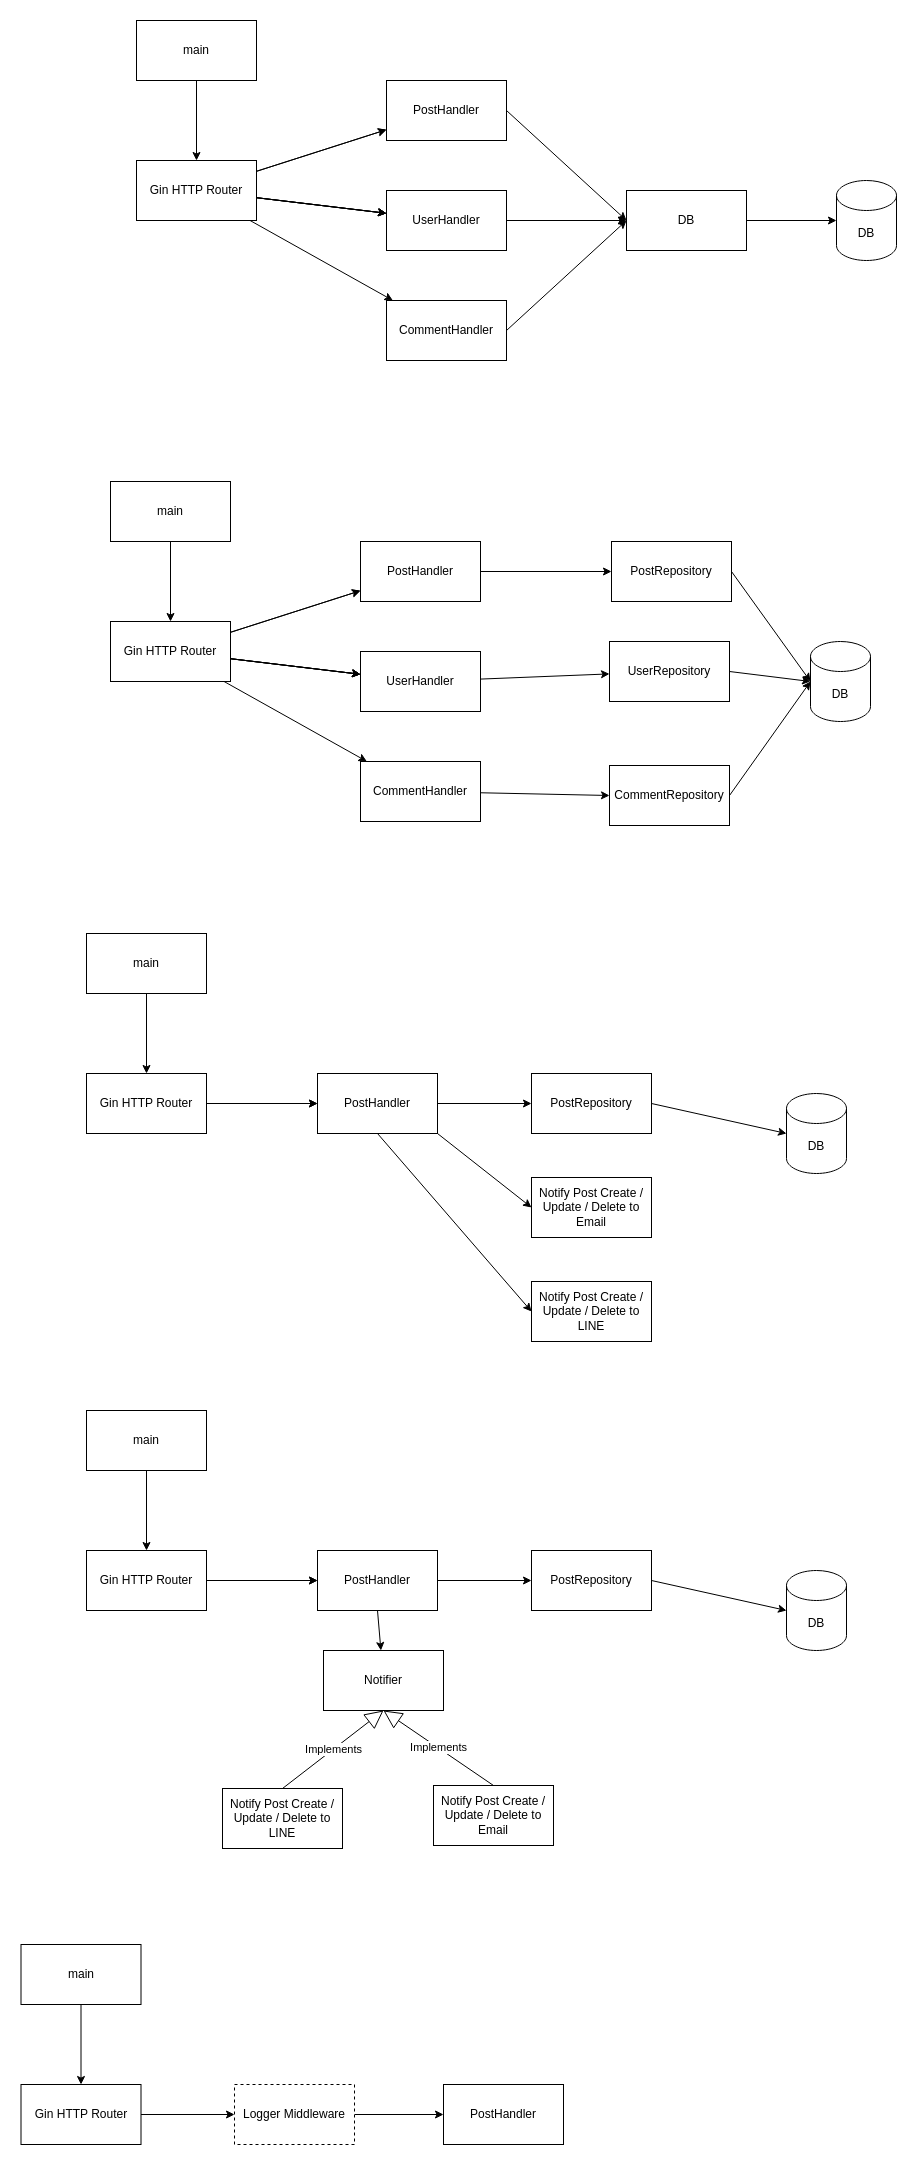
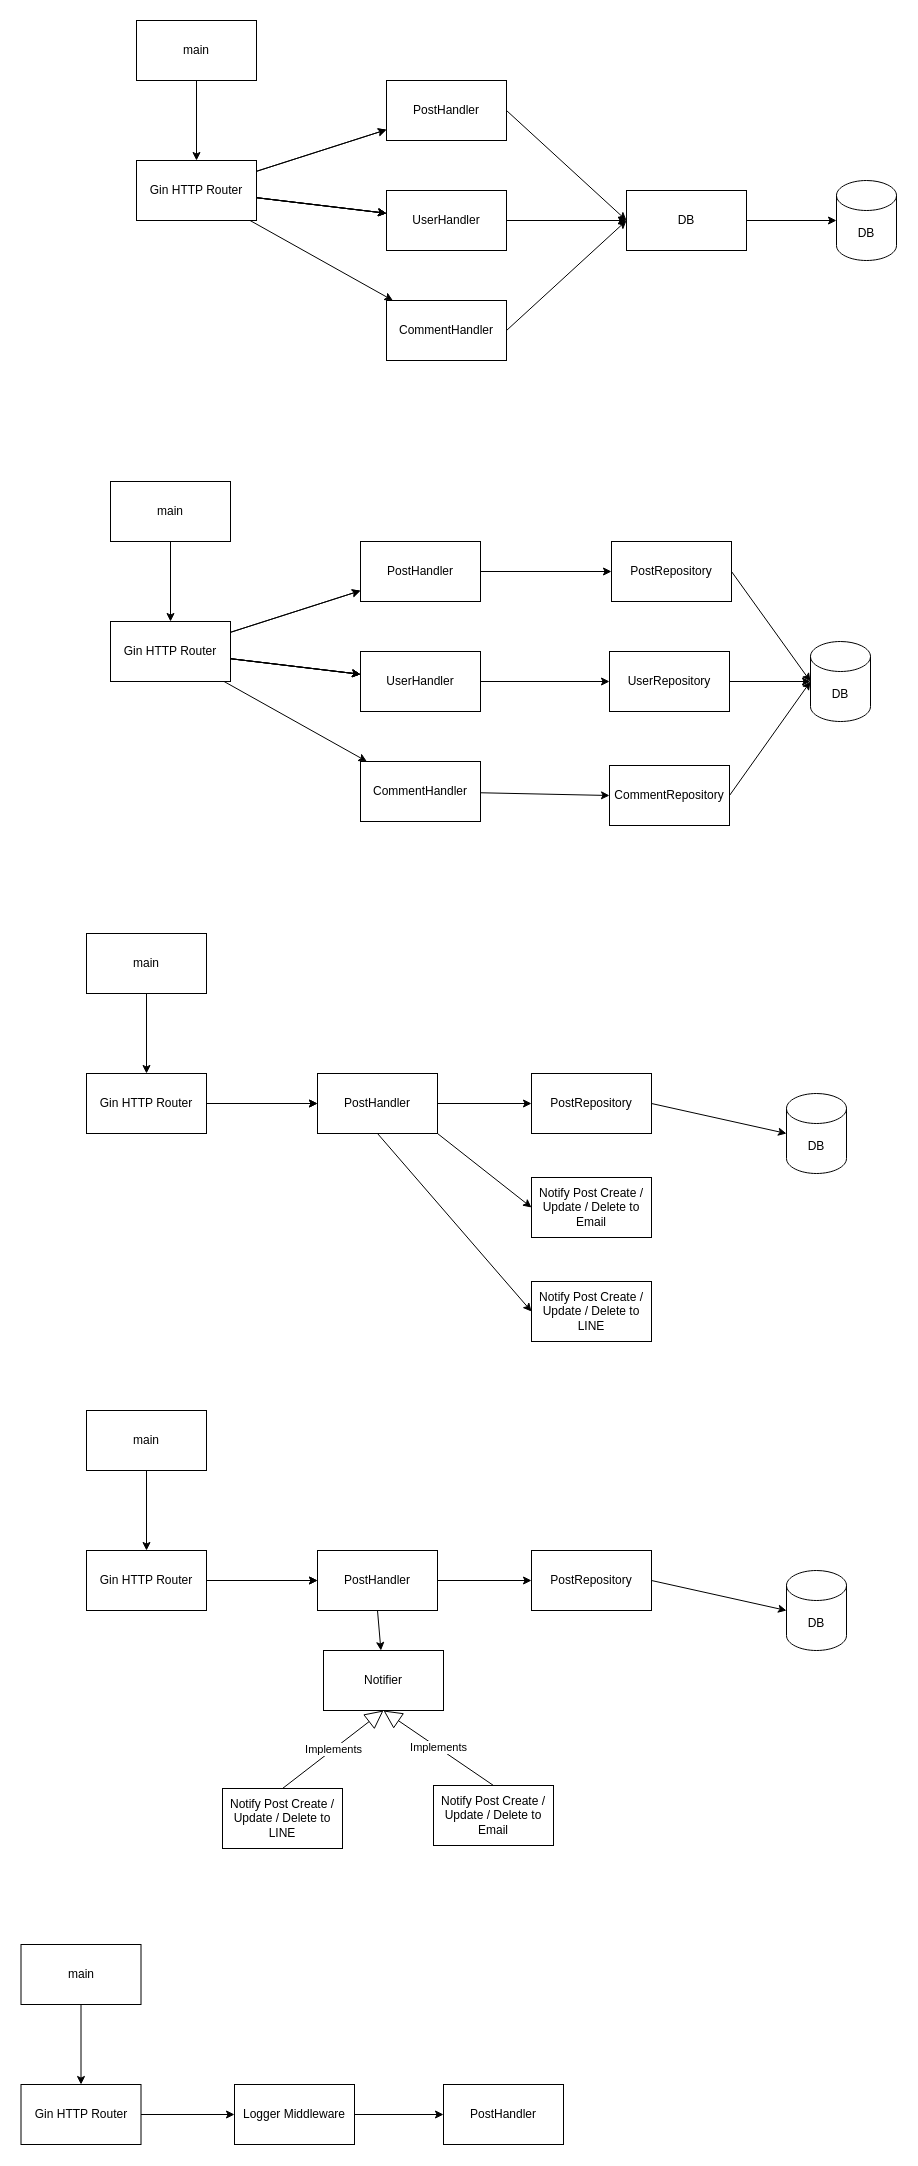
node "UserRepository": moved (670, 672) -> (670, 682)
node "Logger Middleware": style dashed -> solid
